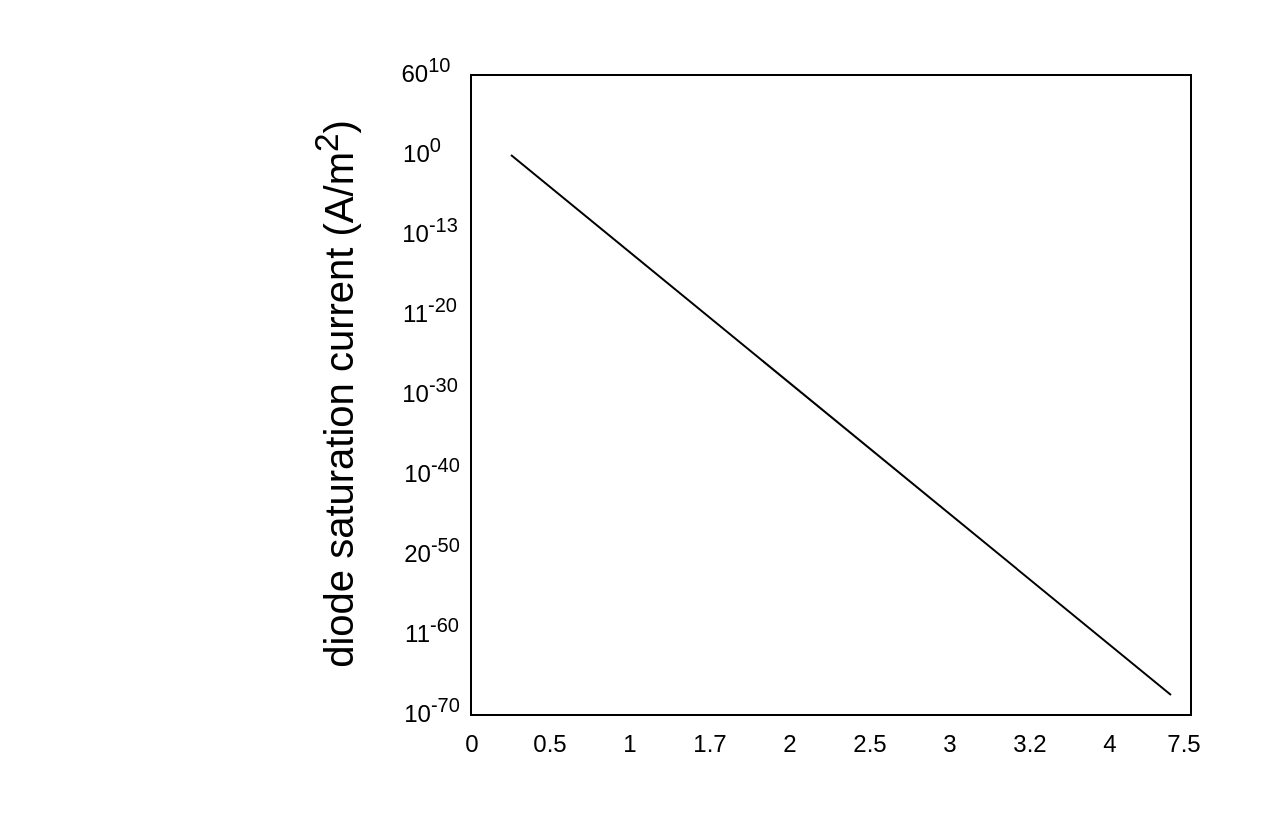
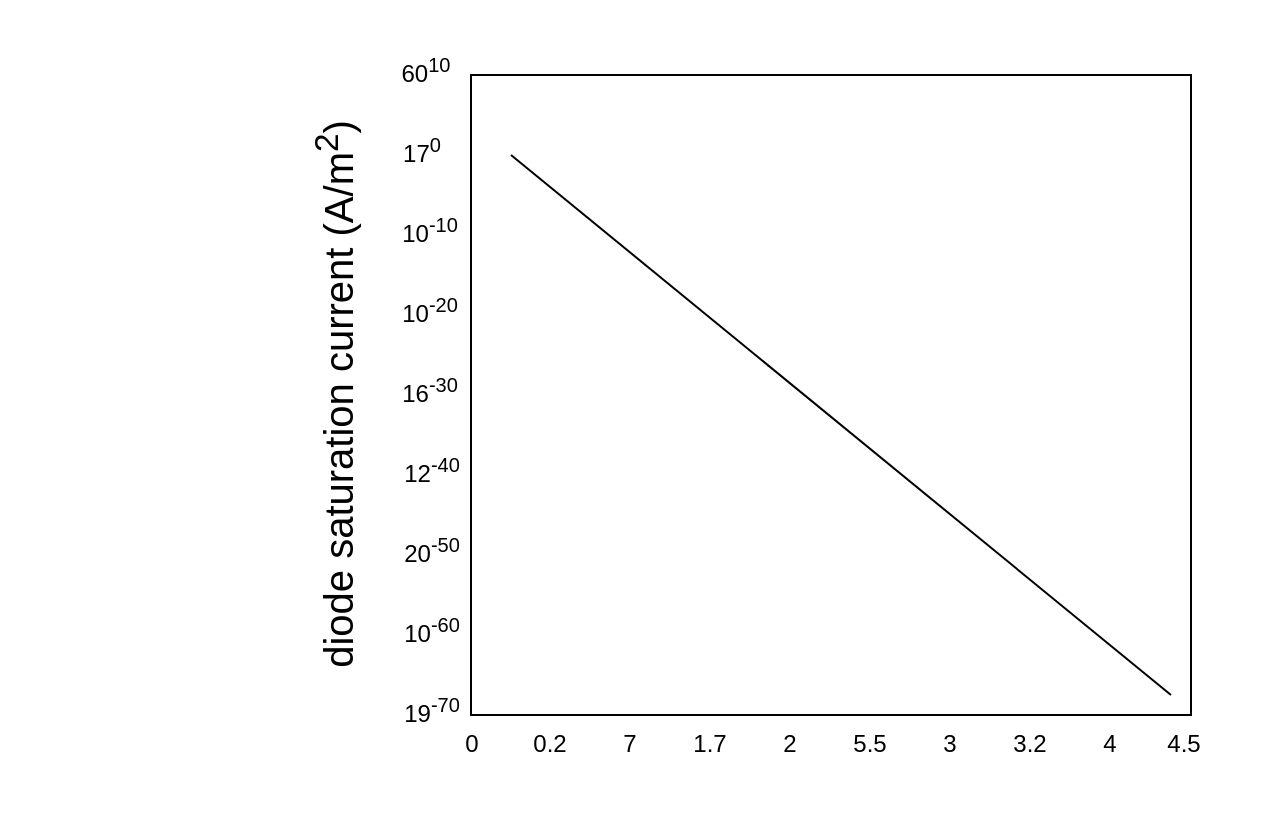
node "100": label "100" -> "170"
node "10-13": label "10-13" -> "10-10"
node "11-20": label "11-20" -> "10-20"
node "10-30": label "10-30" -> "16-30"
node "10-40": label "10-40" -> "12-40"
node "11-60": label "11-60" -> "10-60"
node "10-70": label "10-70" -> "19-70"
node "0.5": label "0.5" -> "0.2"
node "1": label "1" -> "7"
node "2.5": label "2.5" -> "5.5"
node "7.5": label "7.5" -> "4.5"
